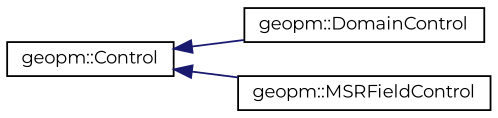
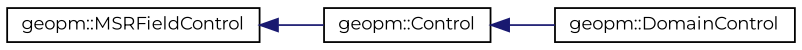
edge "geopm::MSRFieldControl" -> "geopm::Control": reversed
